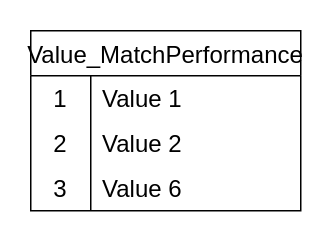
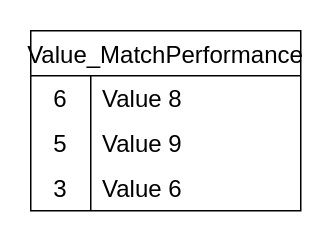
node "1": label "1" -> "6"
node "Value 1": label "Value 1" -> "Value 8"
node "2": label "2" -> "5"
node "Value 2": label "Value 2" -> "Value 9"
